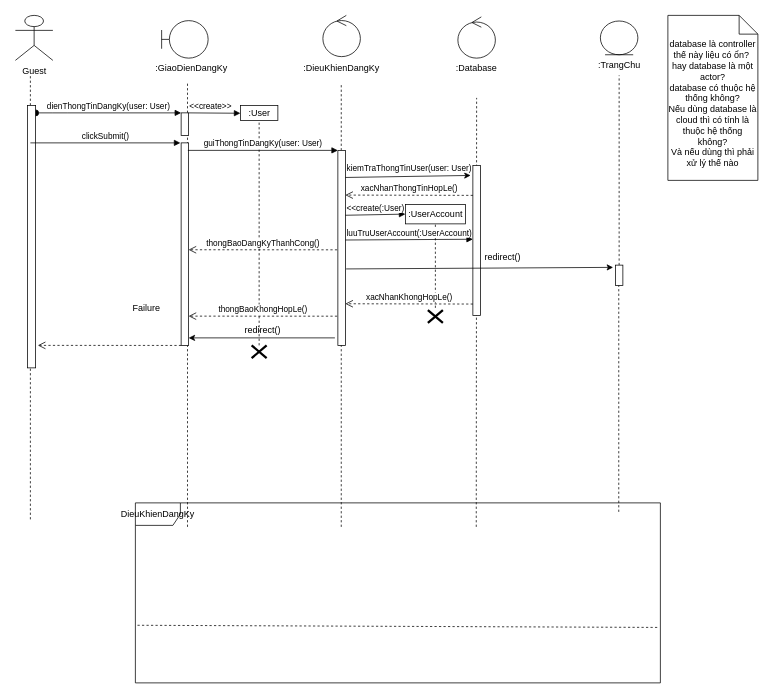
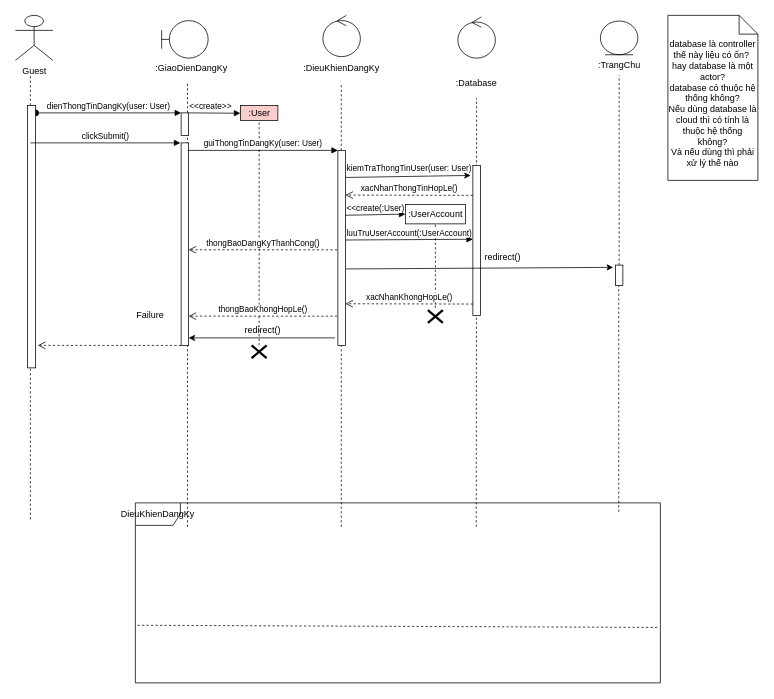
node ":Database": moved (477, 68) -> (477, 83)
node ":User": fillcolor #ffffff -> #f8cecc
node "Failure": moved (147, 308) -> (150, 315)
